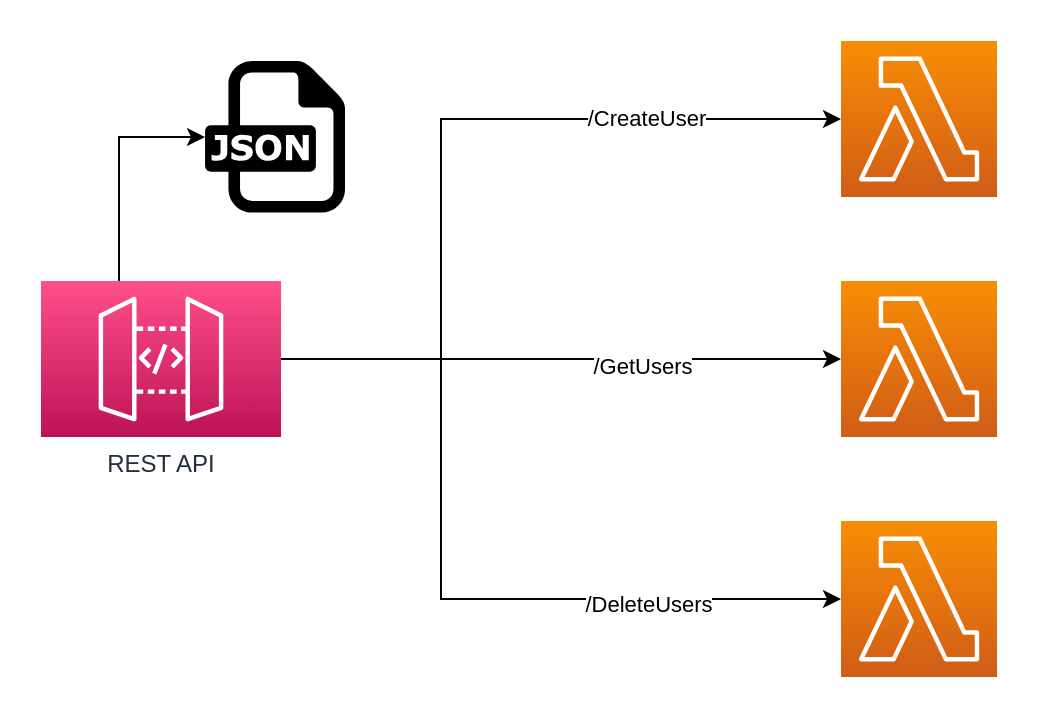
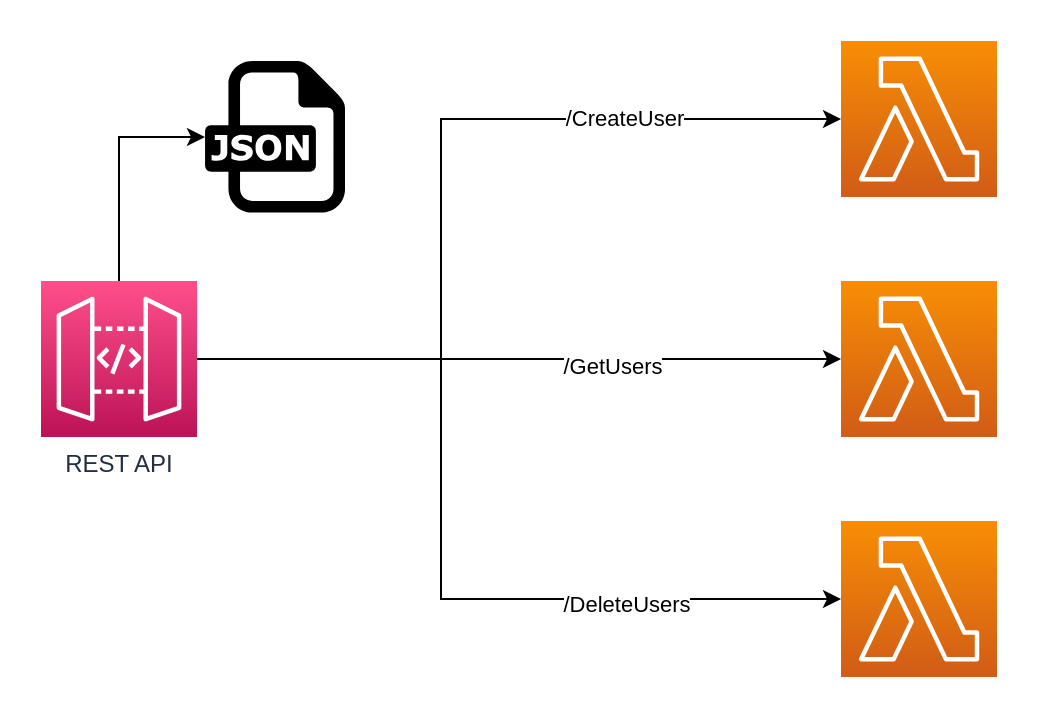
node "REST API": size 240x156 -> 156x156
